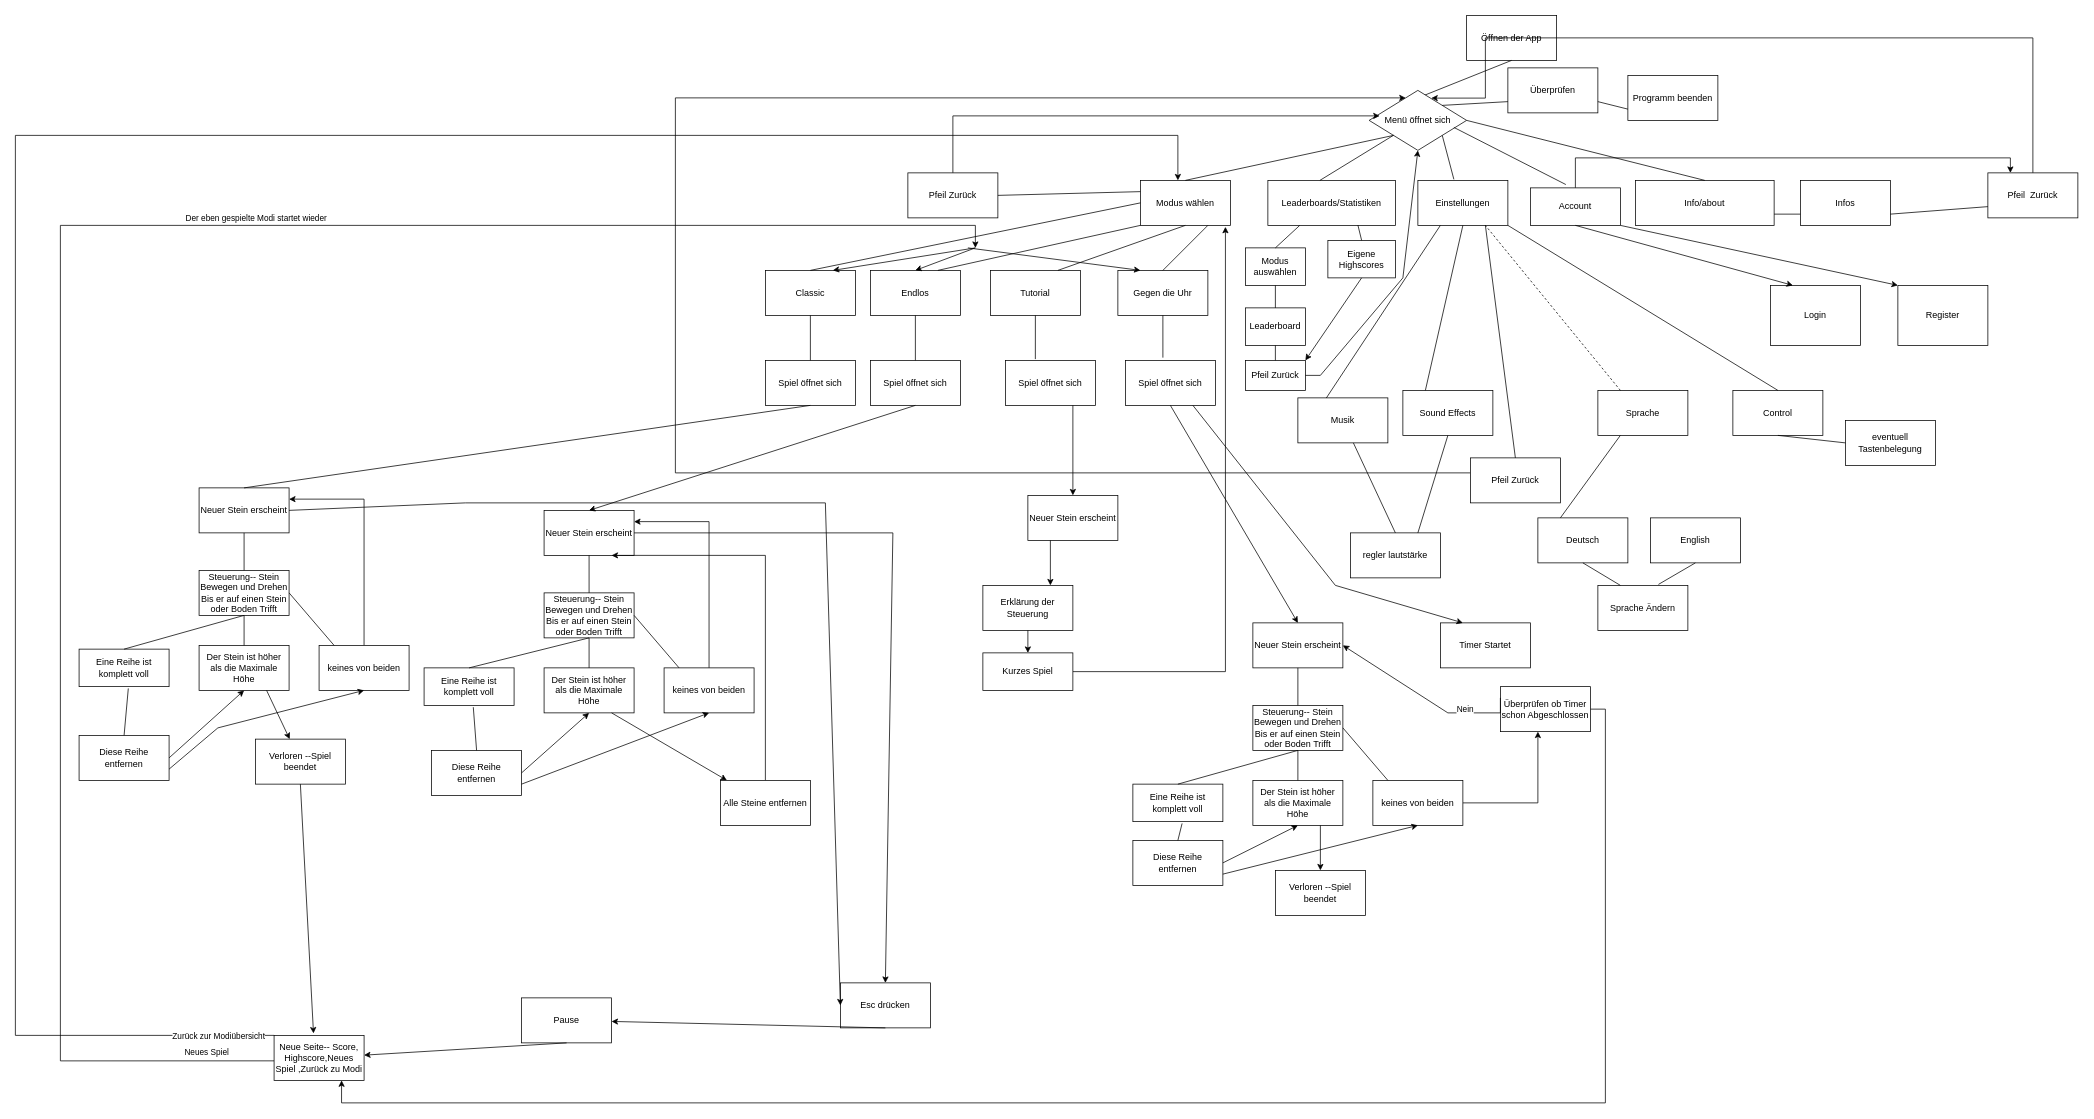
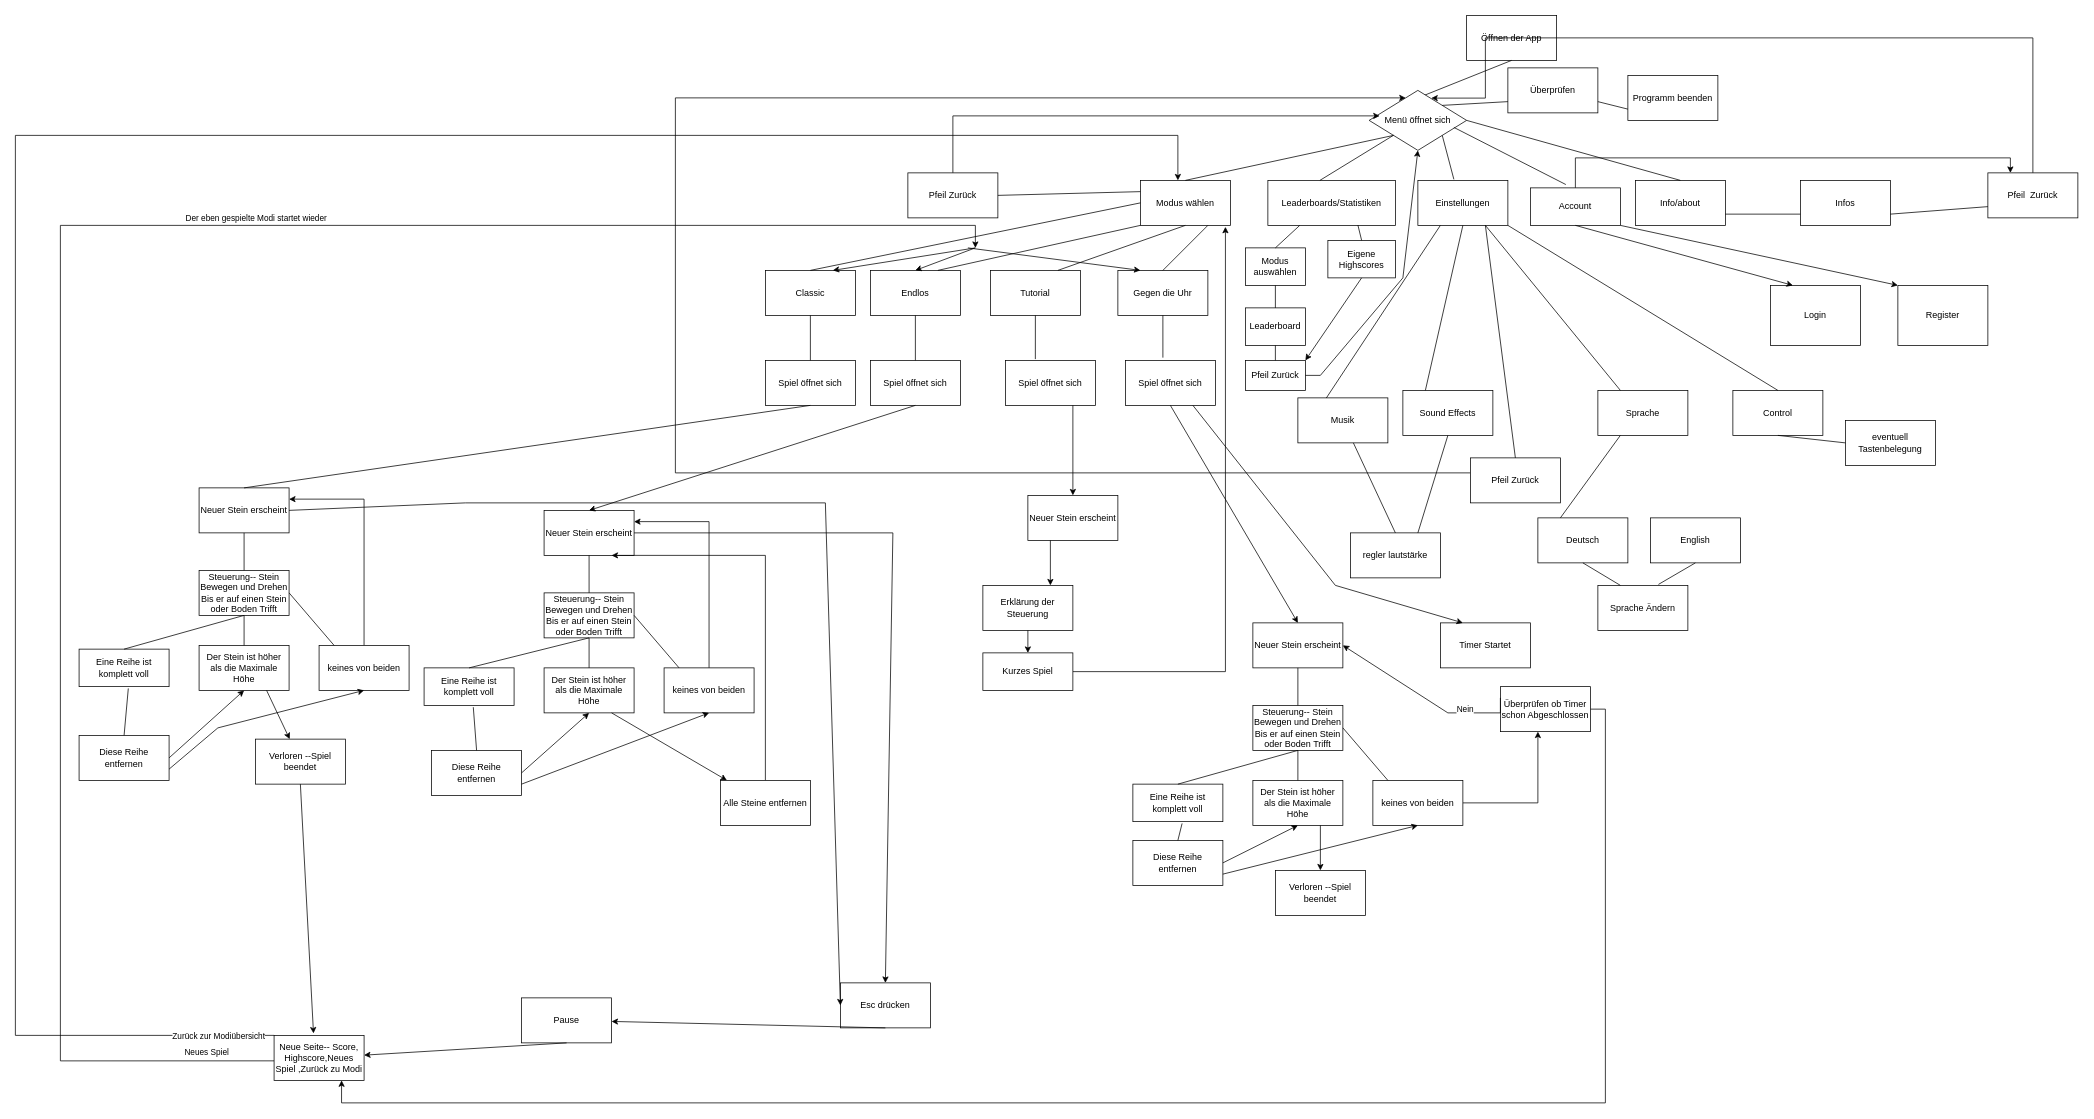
node "Info/about": size 139x45 -> 90x45
edge "Einstellungen" -- "Sprache": style dashed -> solid
